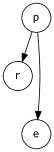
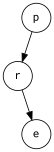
edge "p" -> "e": now "r" -> "e"
